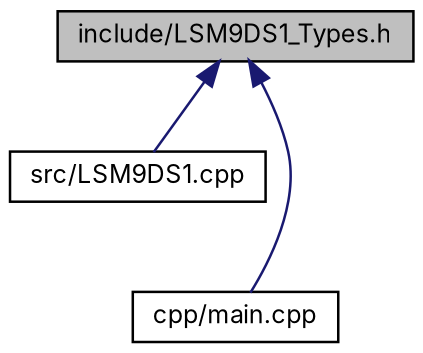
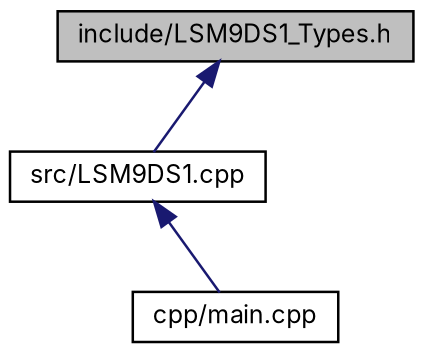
edge "cpp/main.cpp" -> "include/LSM9DS1_Types.h": now "cpp/main.cpp" -> "src/LSM9DS1.cpp"
